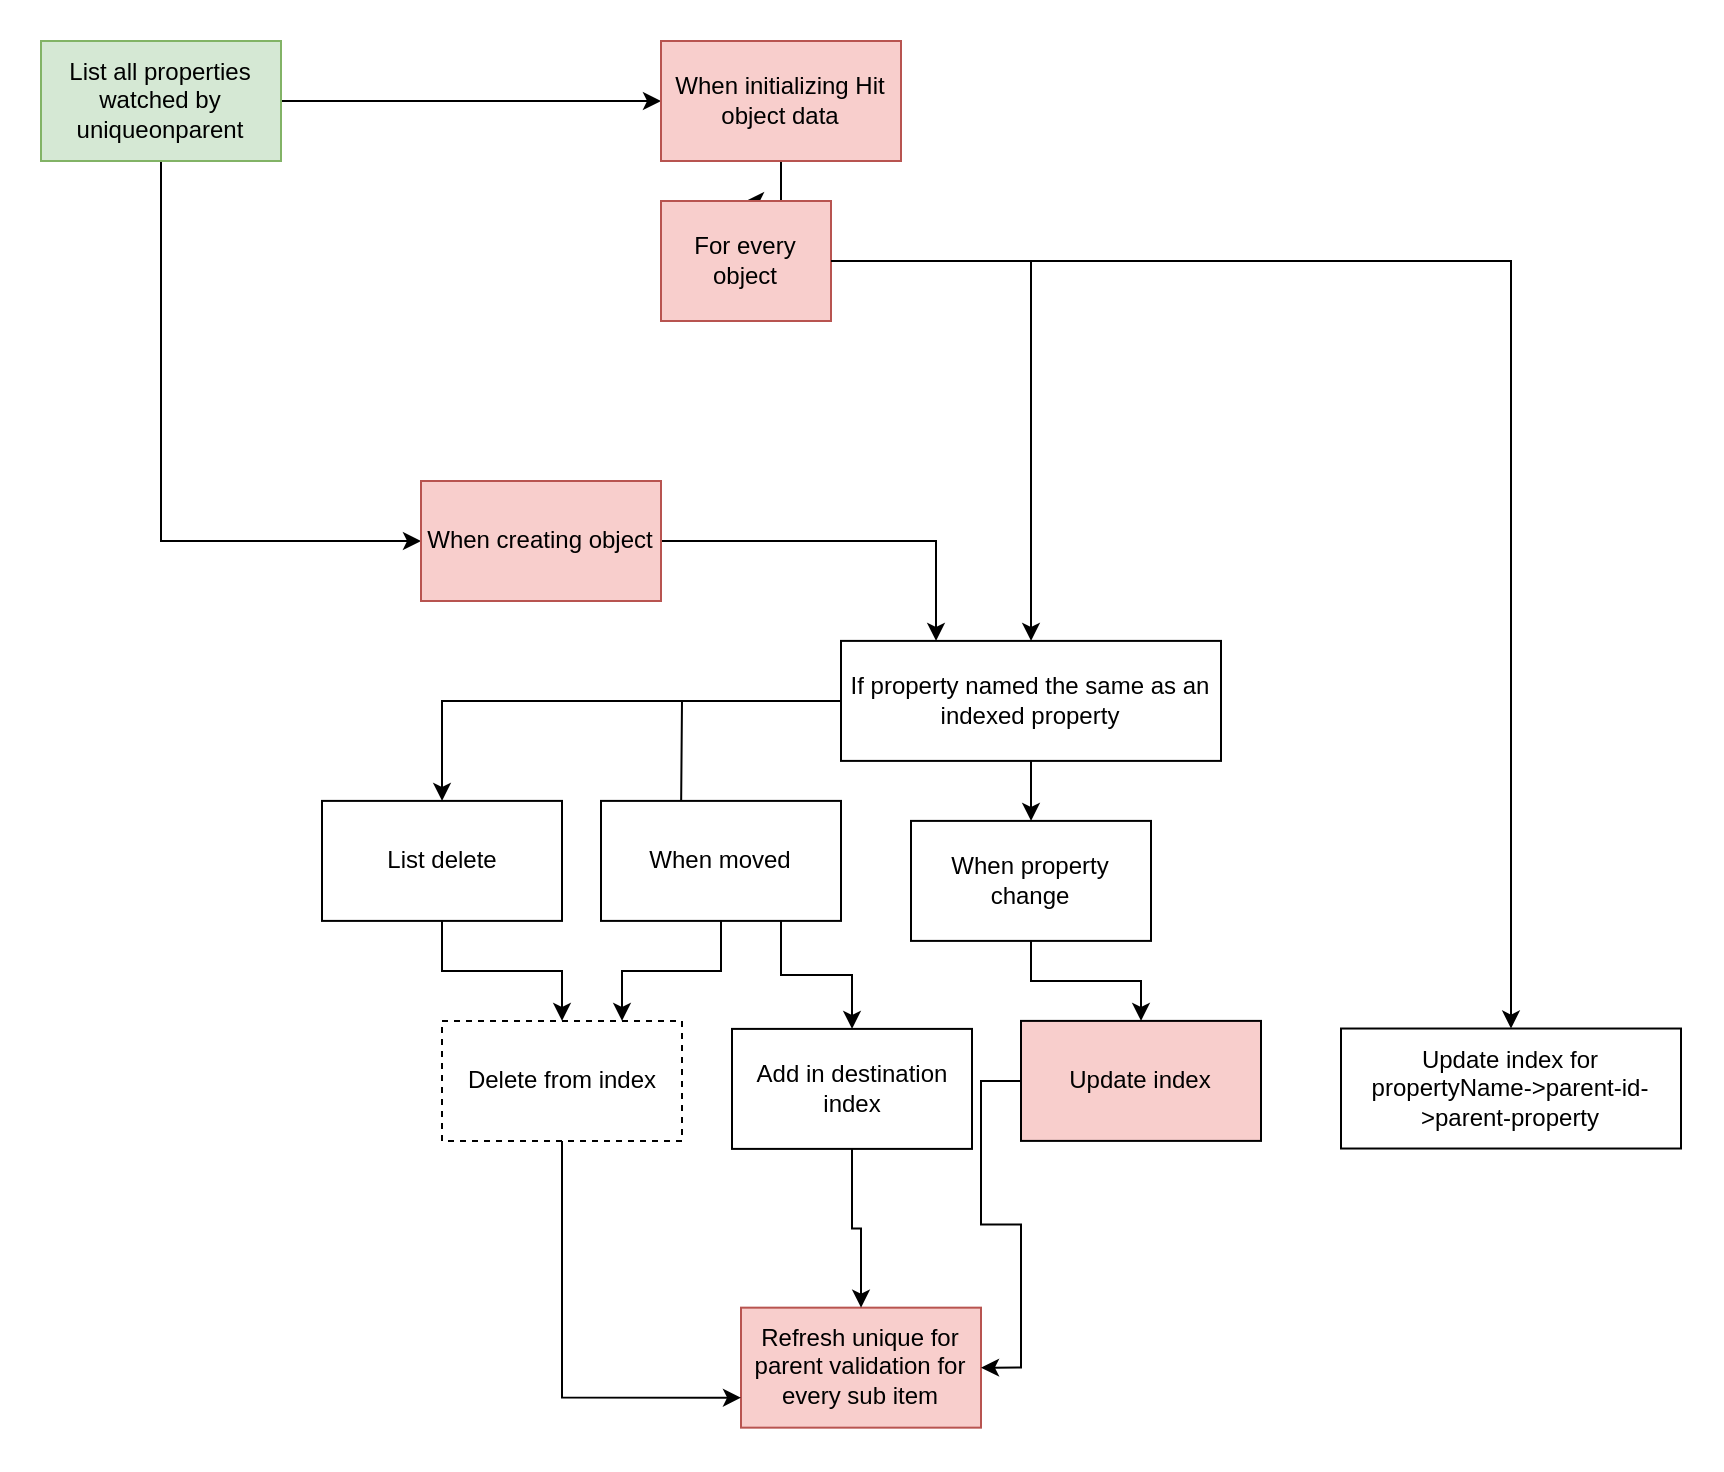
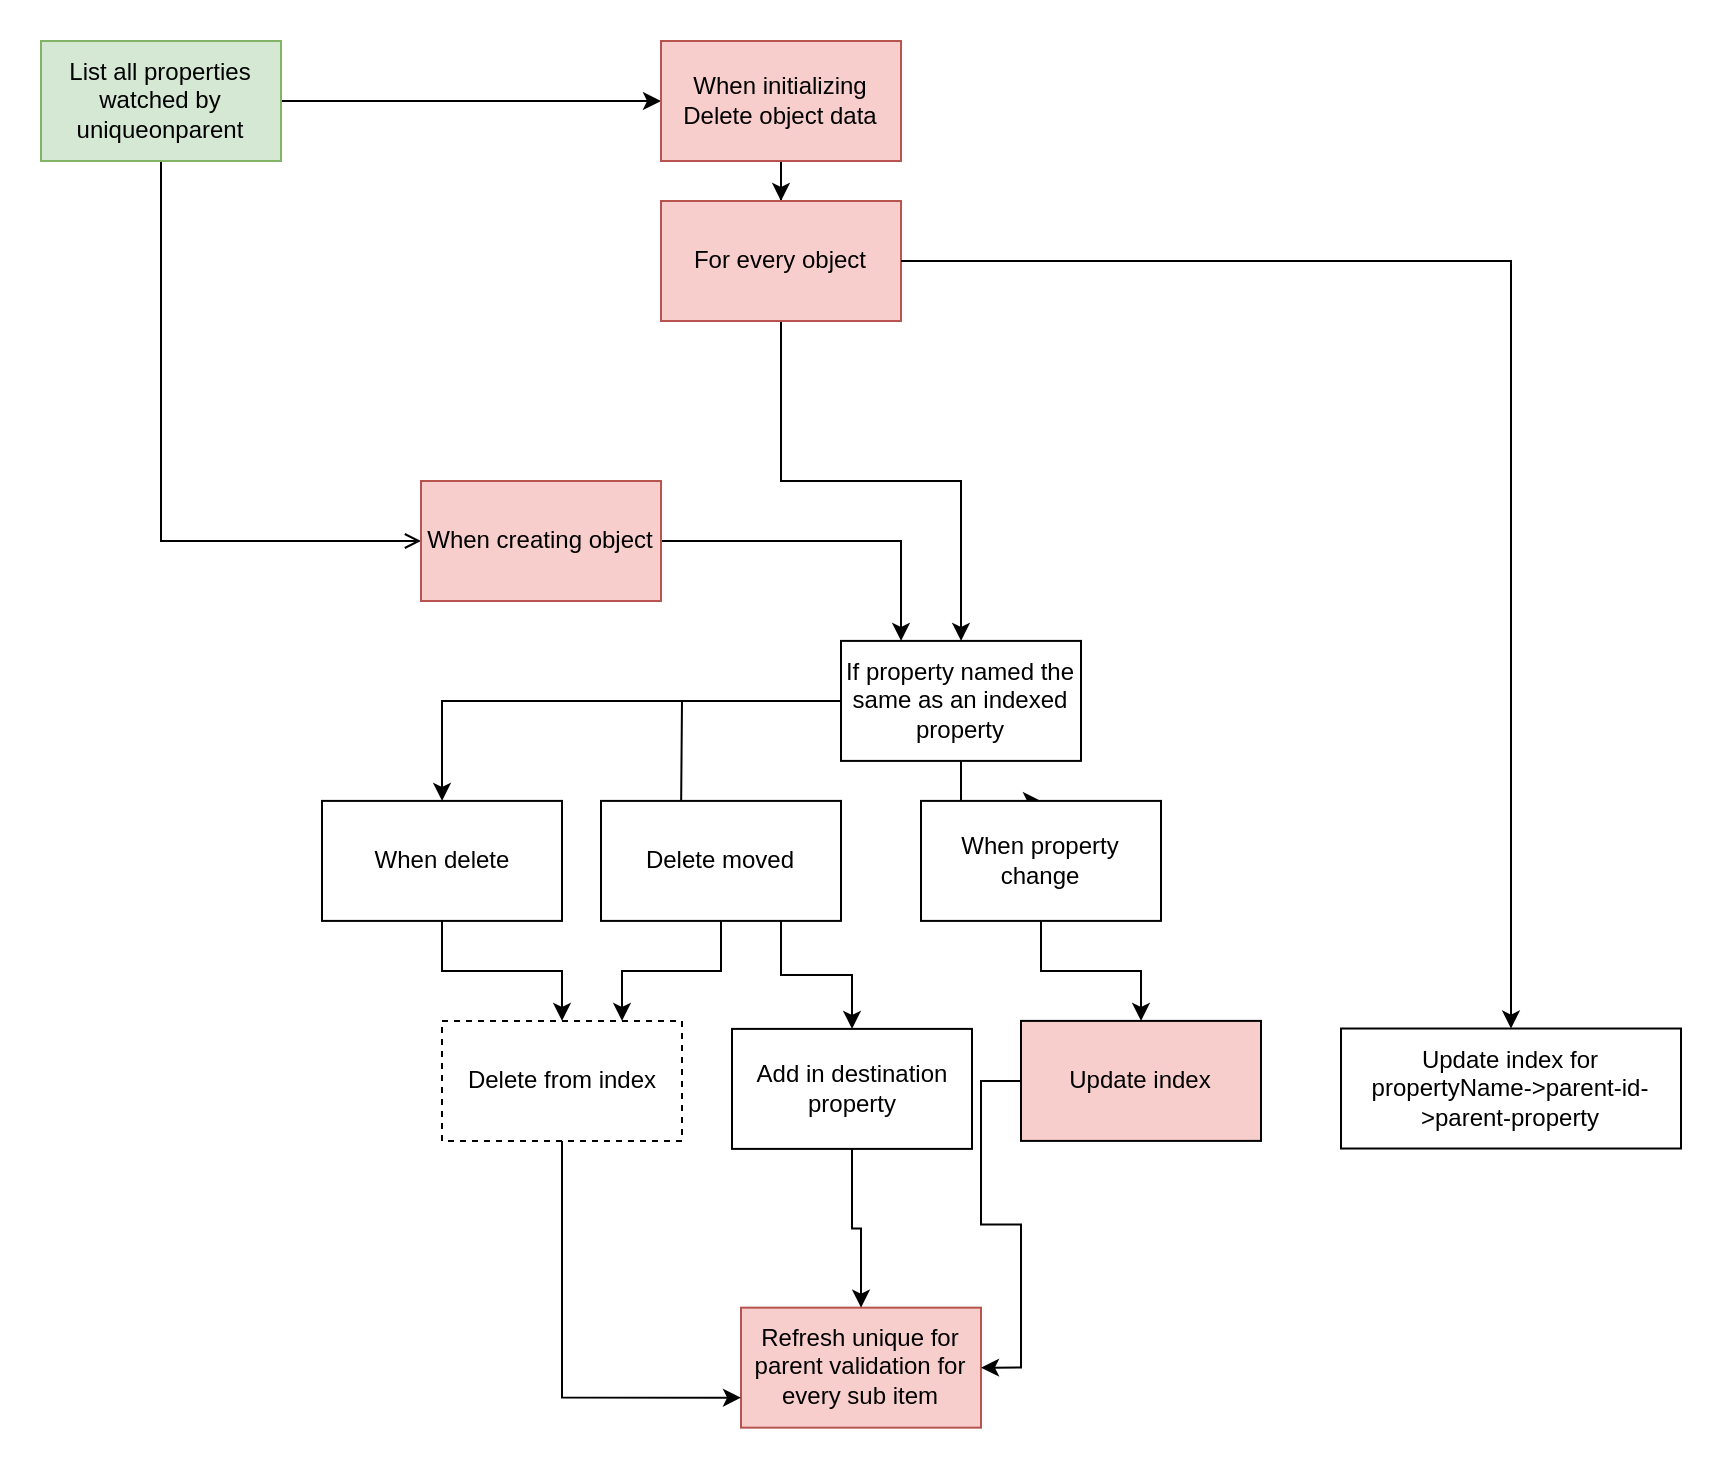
node "When initializing Hit object data": label "When initializing Hit object data" -> "When initializing Delete object data"
node "For every object": size 170x120 -> 240x120
edge "List all properties watched by uniqueonparent" -> "When creating object": arrowhead classic -> open
node "If property named the same as an indexed property": size 380x120 -> 240x120
node "List delete": label "List delete" -> "When delete"
node "When moved": label "When moved" -> "Delete moved"
node "When property change": moved (1031, 881) -> (1041, 861)
node "Add in destination index": label "Add in destination index" -> "Add in destination property"
